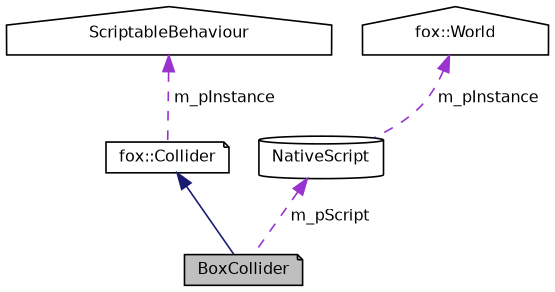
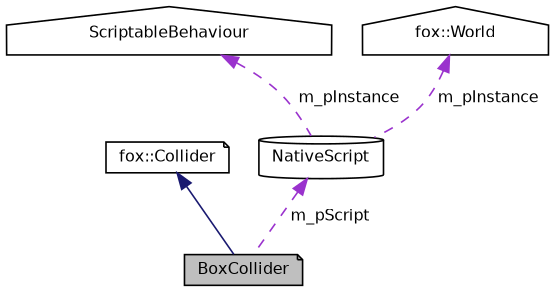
edge "fox::Collider" -> "ScriptableBehaviour": now "NativeScript" -> "ScriptableBehaviour"
